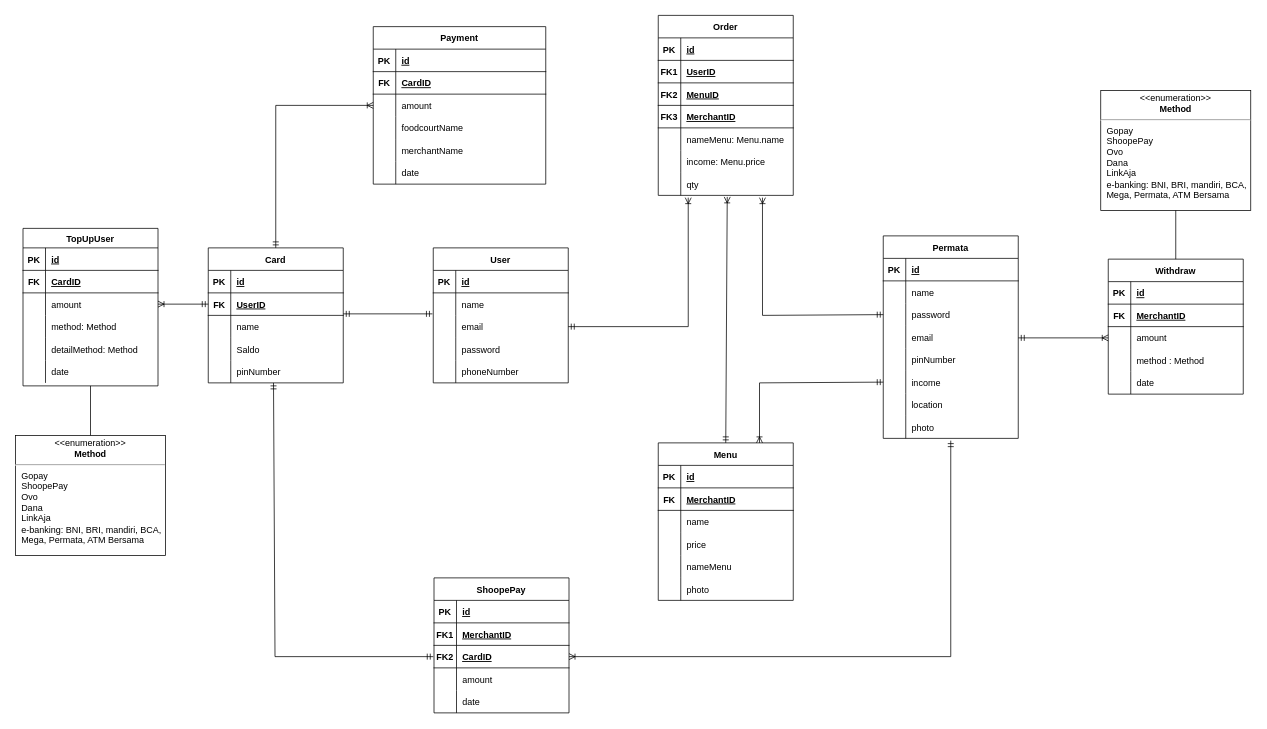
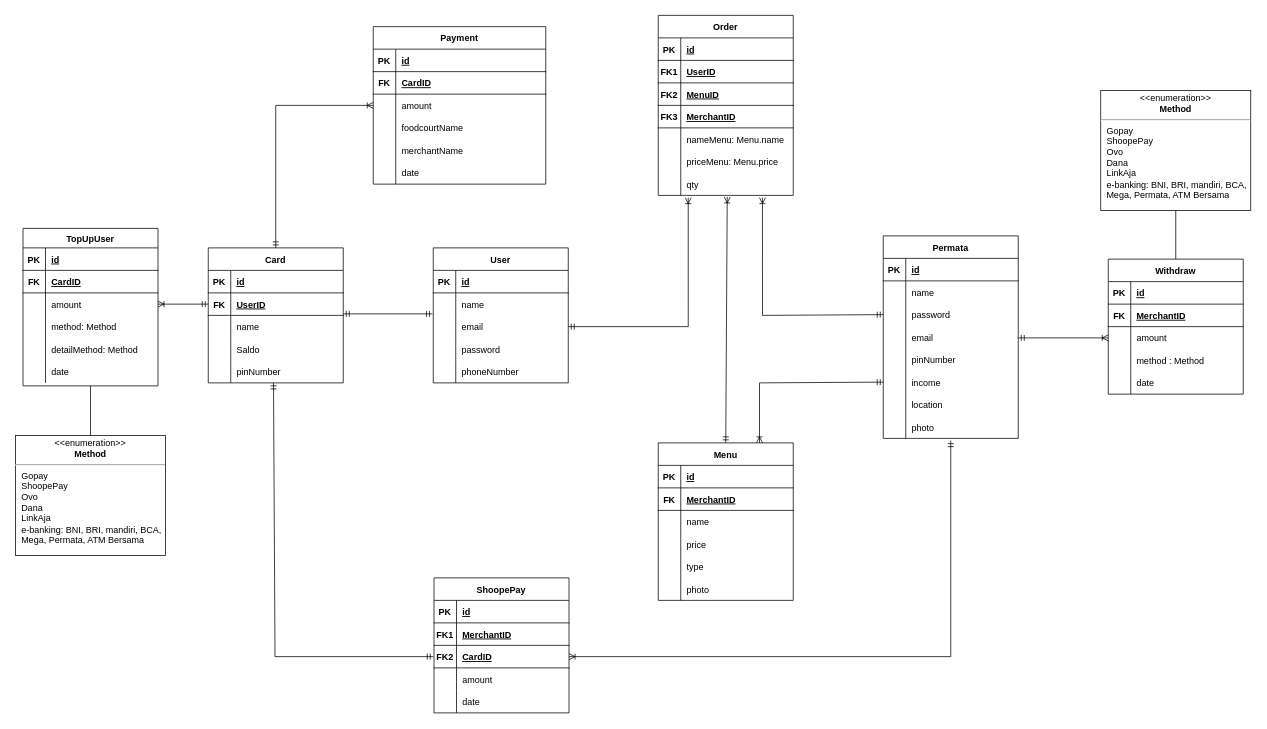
node "income: Menu.price": label "income: Menu.price" -> "priceMenu: Menu.price"
node "nameMenu": label "nameMenu" -> "type"
